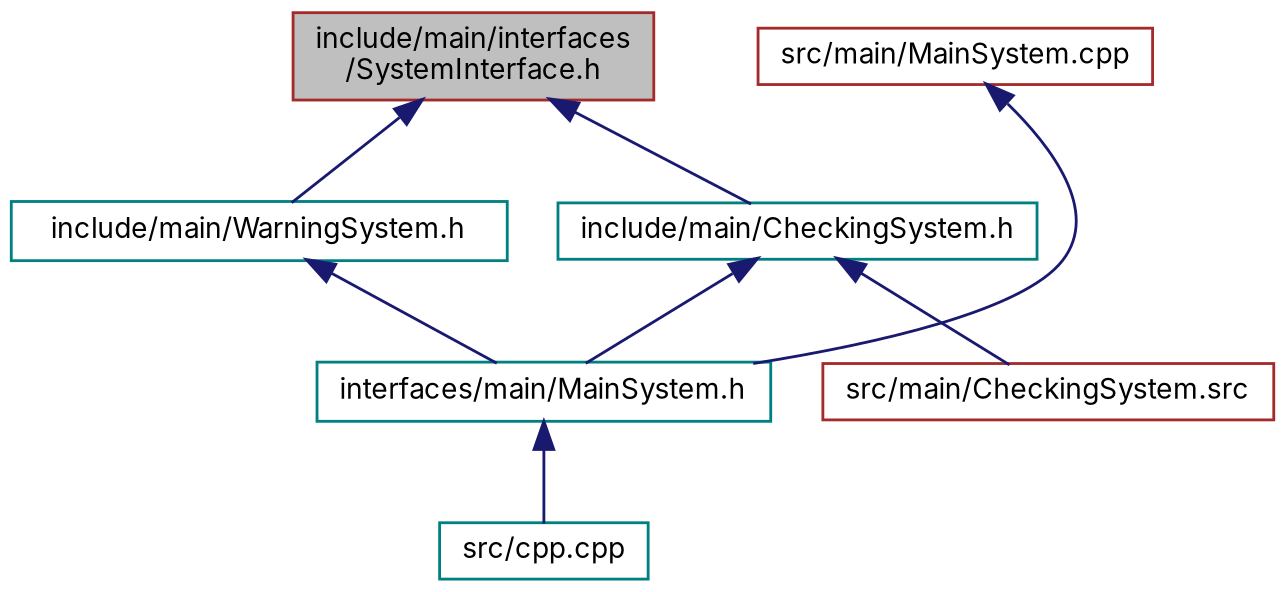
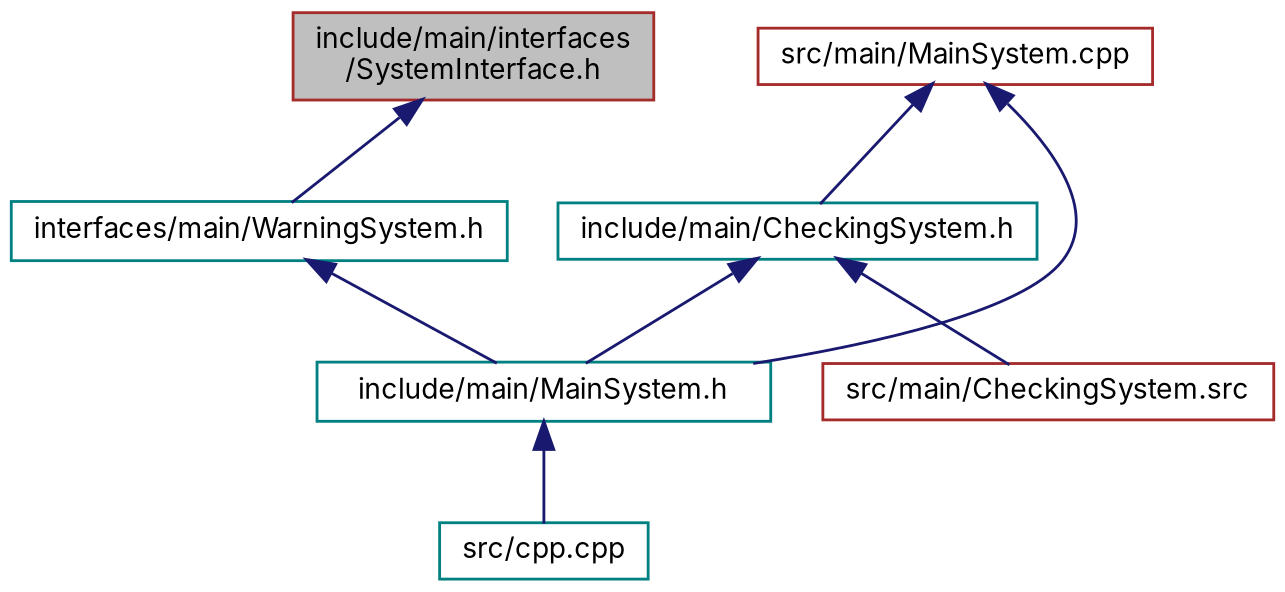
edge "include/main/CheckingSystem.h" -> "include/main/interfaces /SystemInterface.h": now "include/main/CheckingSystem.h" -> "src/main/MainSystem.cpp"
node "include/main/WarningSystem.h": label "include/main/WarningSystem.h" -> "interfaces/main/WarningSystem.h"
node "interfaces/main/MainSystem.h": label "interfaces/main/MainSystem.h" -> "include/main/MainSystem.h"
